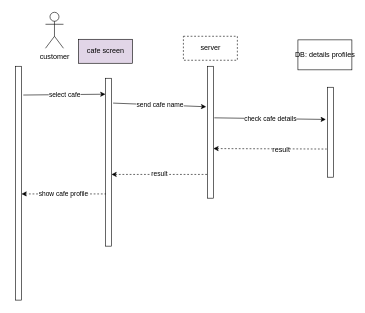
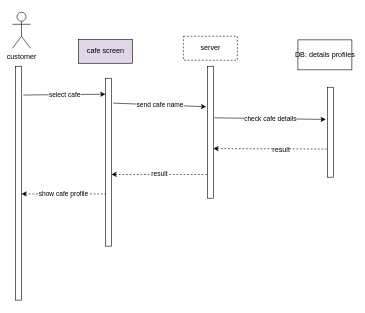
node "customer": moved (54, 30) -> (21, 30)
